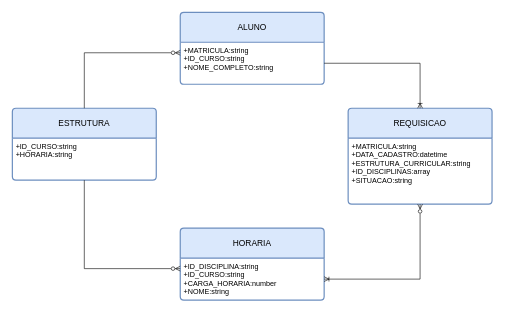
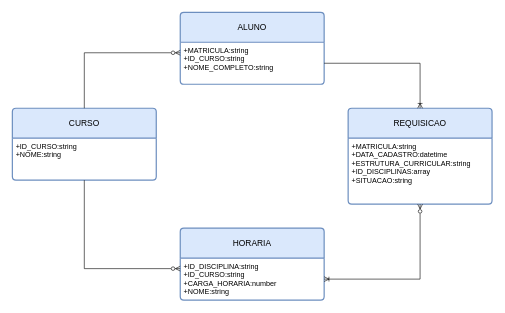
node "ESTRUTURA": label "ESTRUTURA" -> "CURSO"
node "+ID_CURSO:string +HORARIA:string": label "+ID_CURSO:string +HORARIA:string" -> "+ID_CURSO:string +NOME:string"
